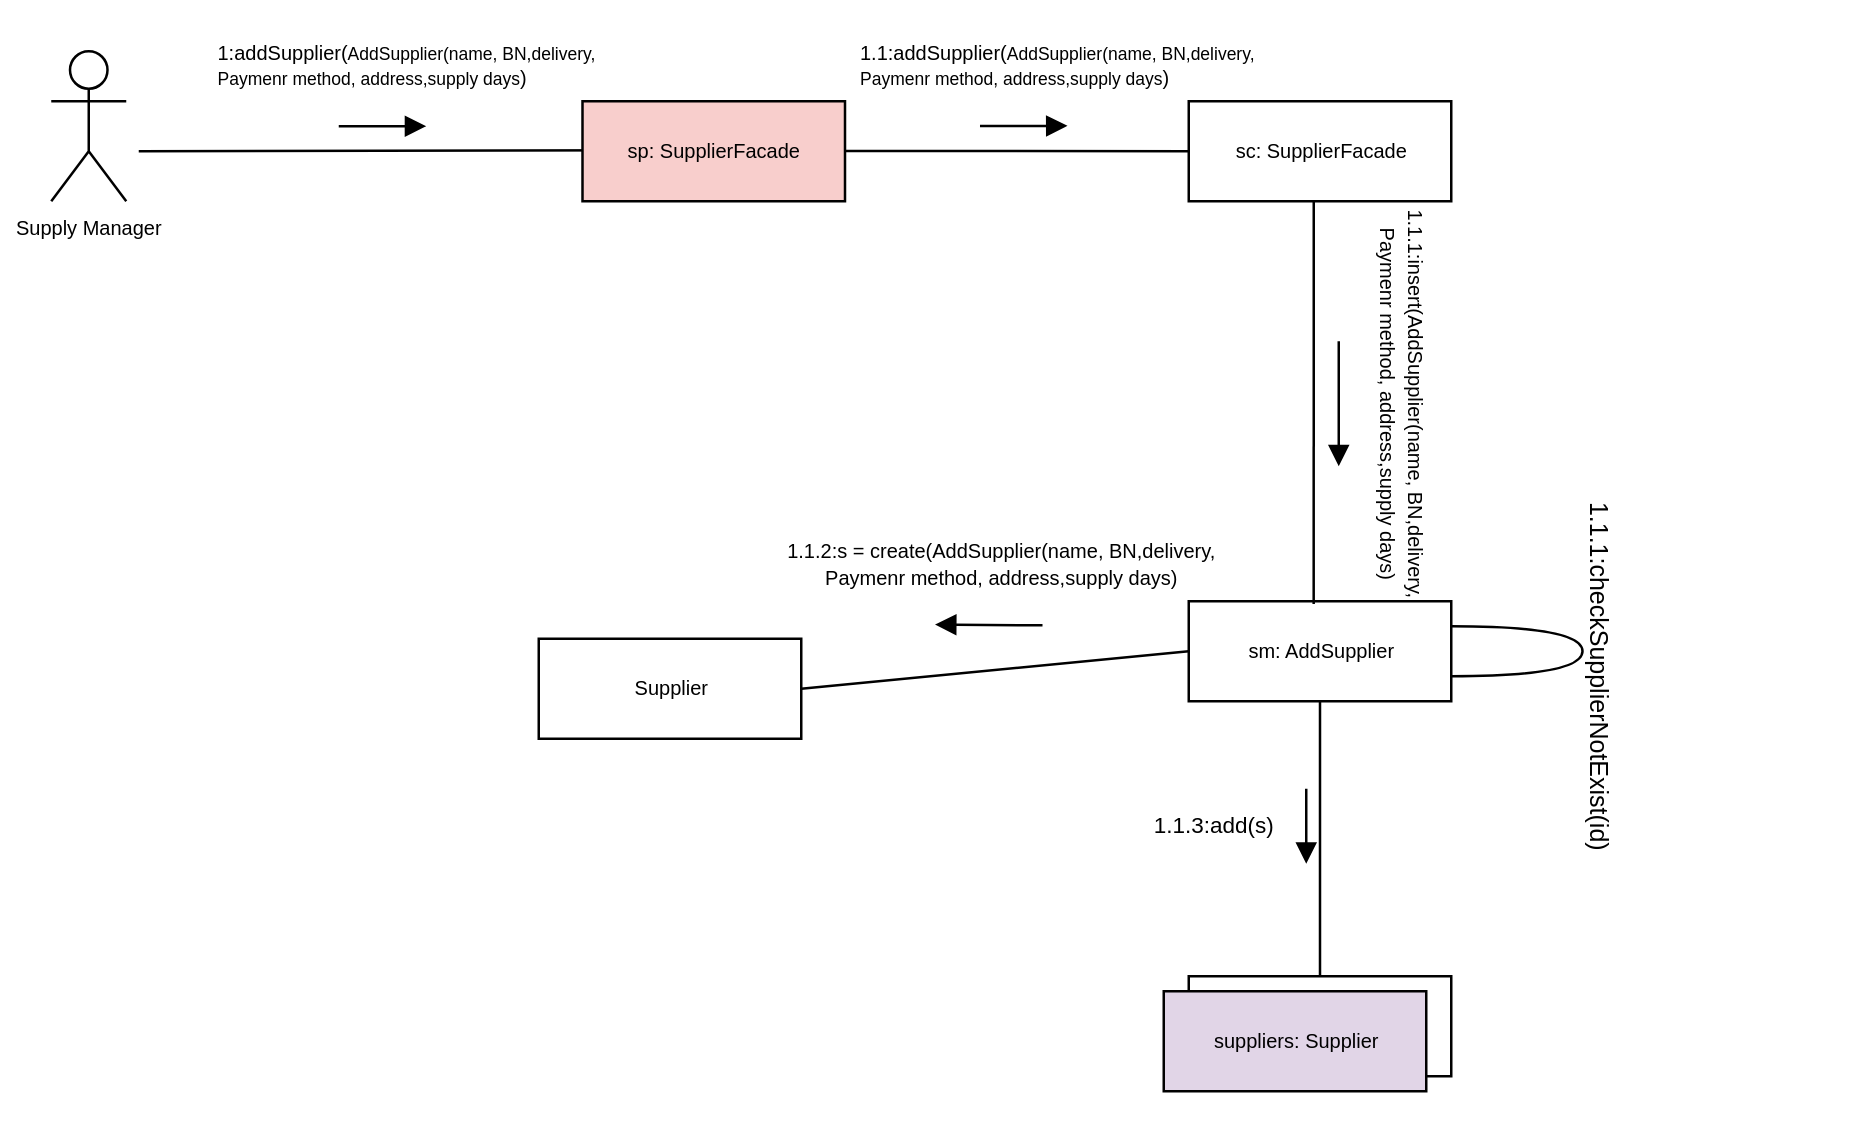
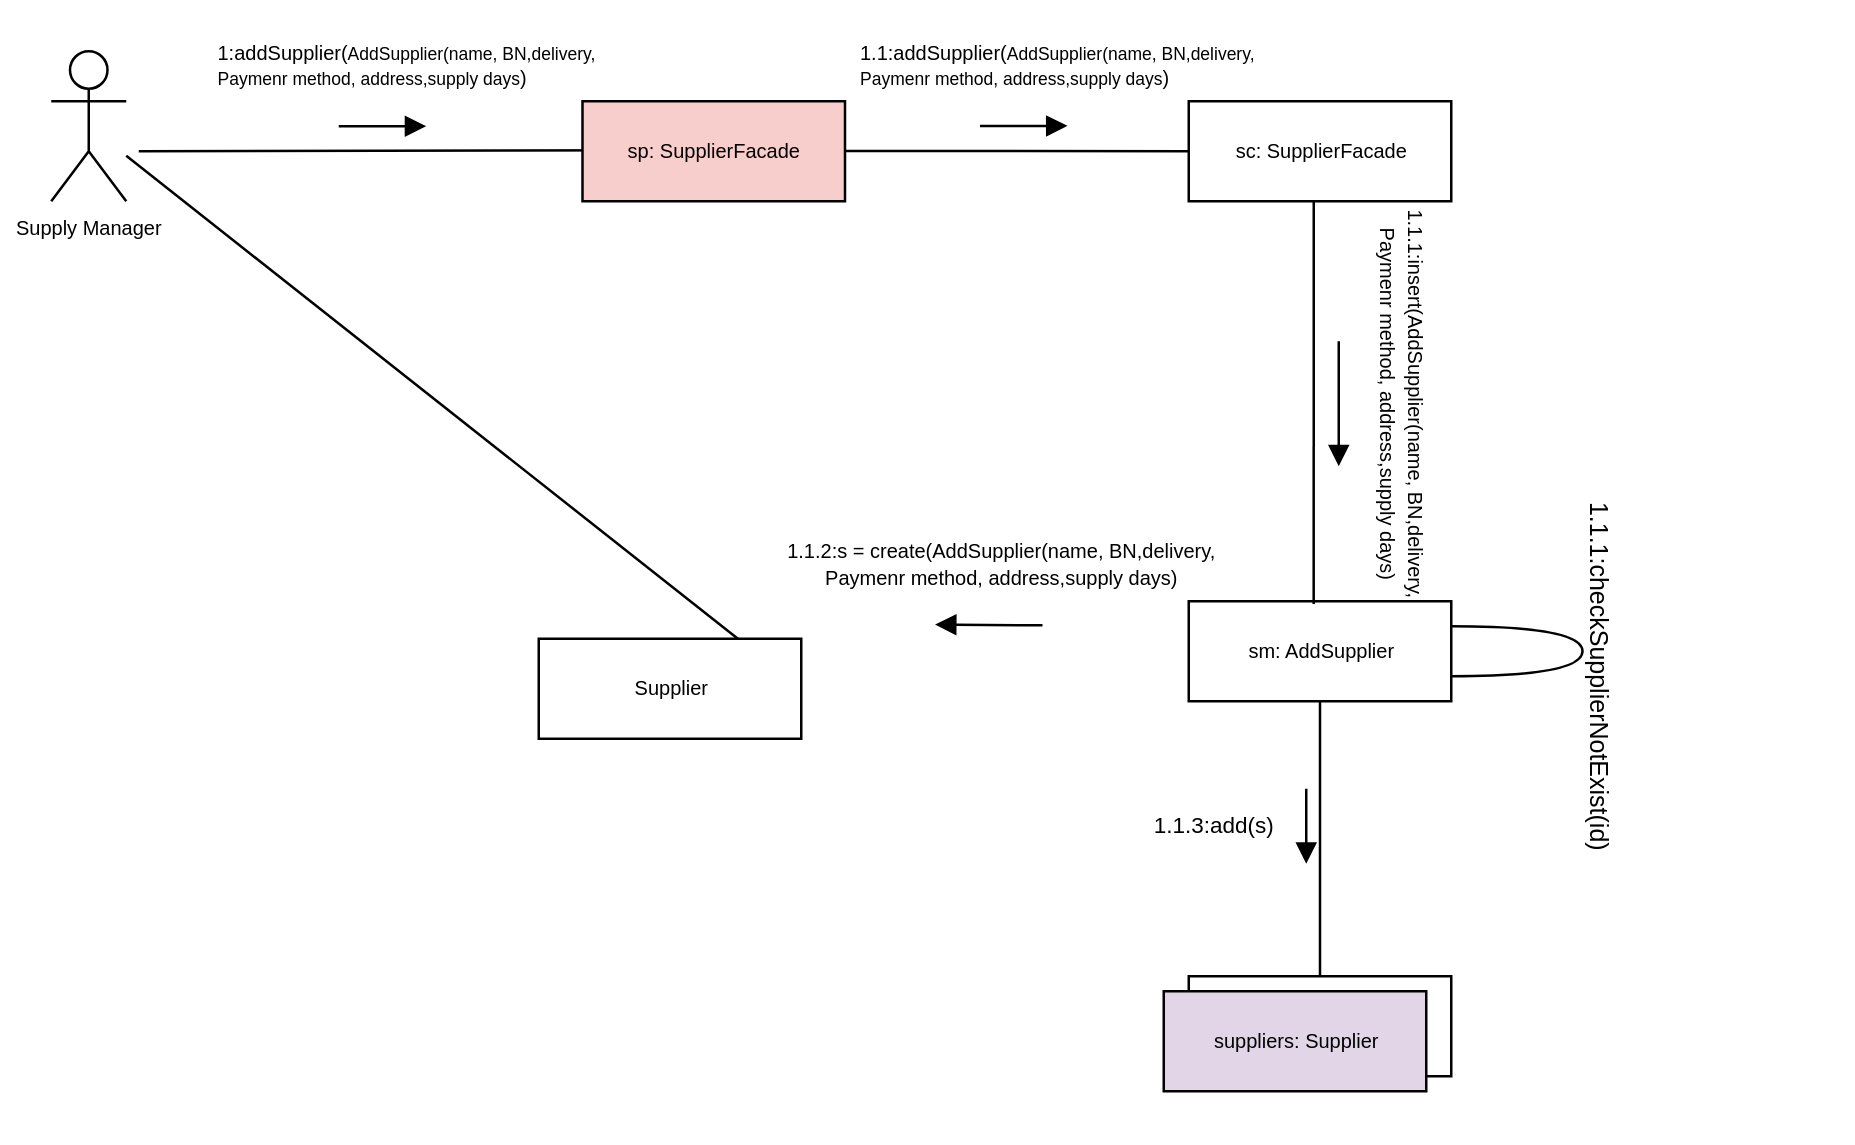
edge "sm: AddSupplier" -- "Supplier": now "Supply Manager" -- "Supplier"
